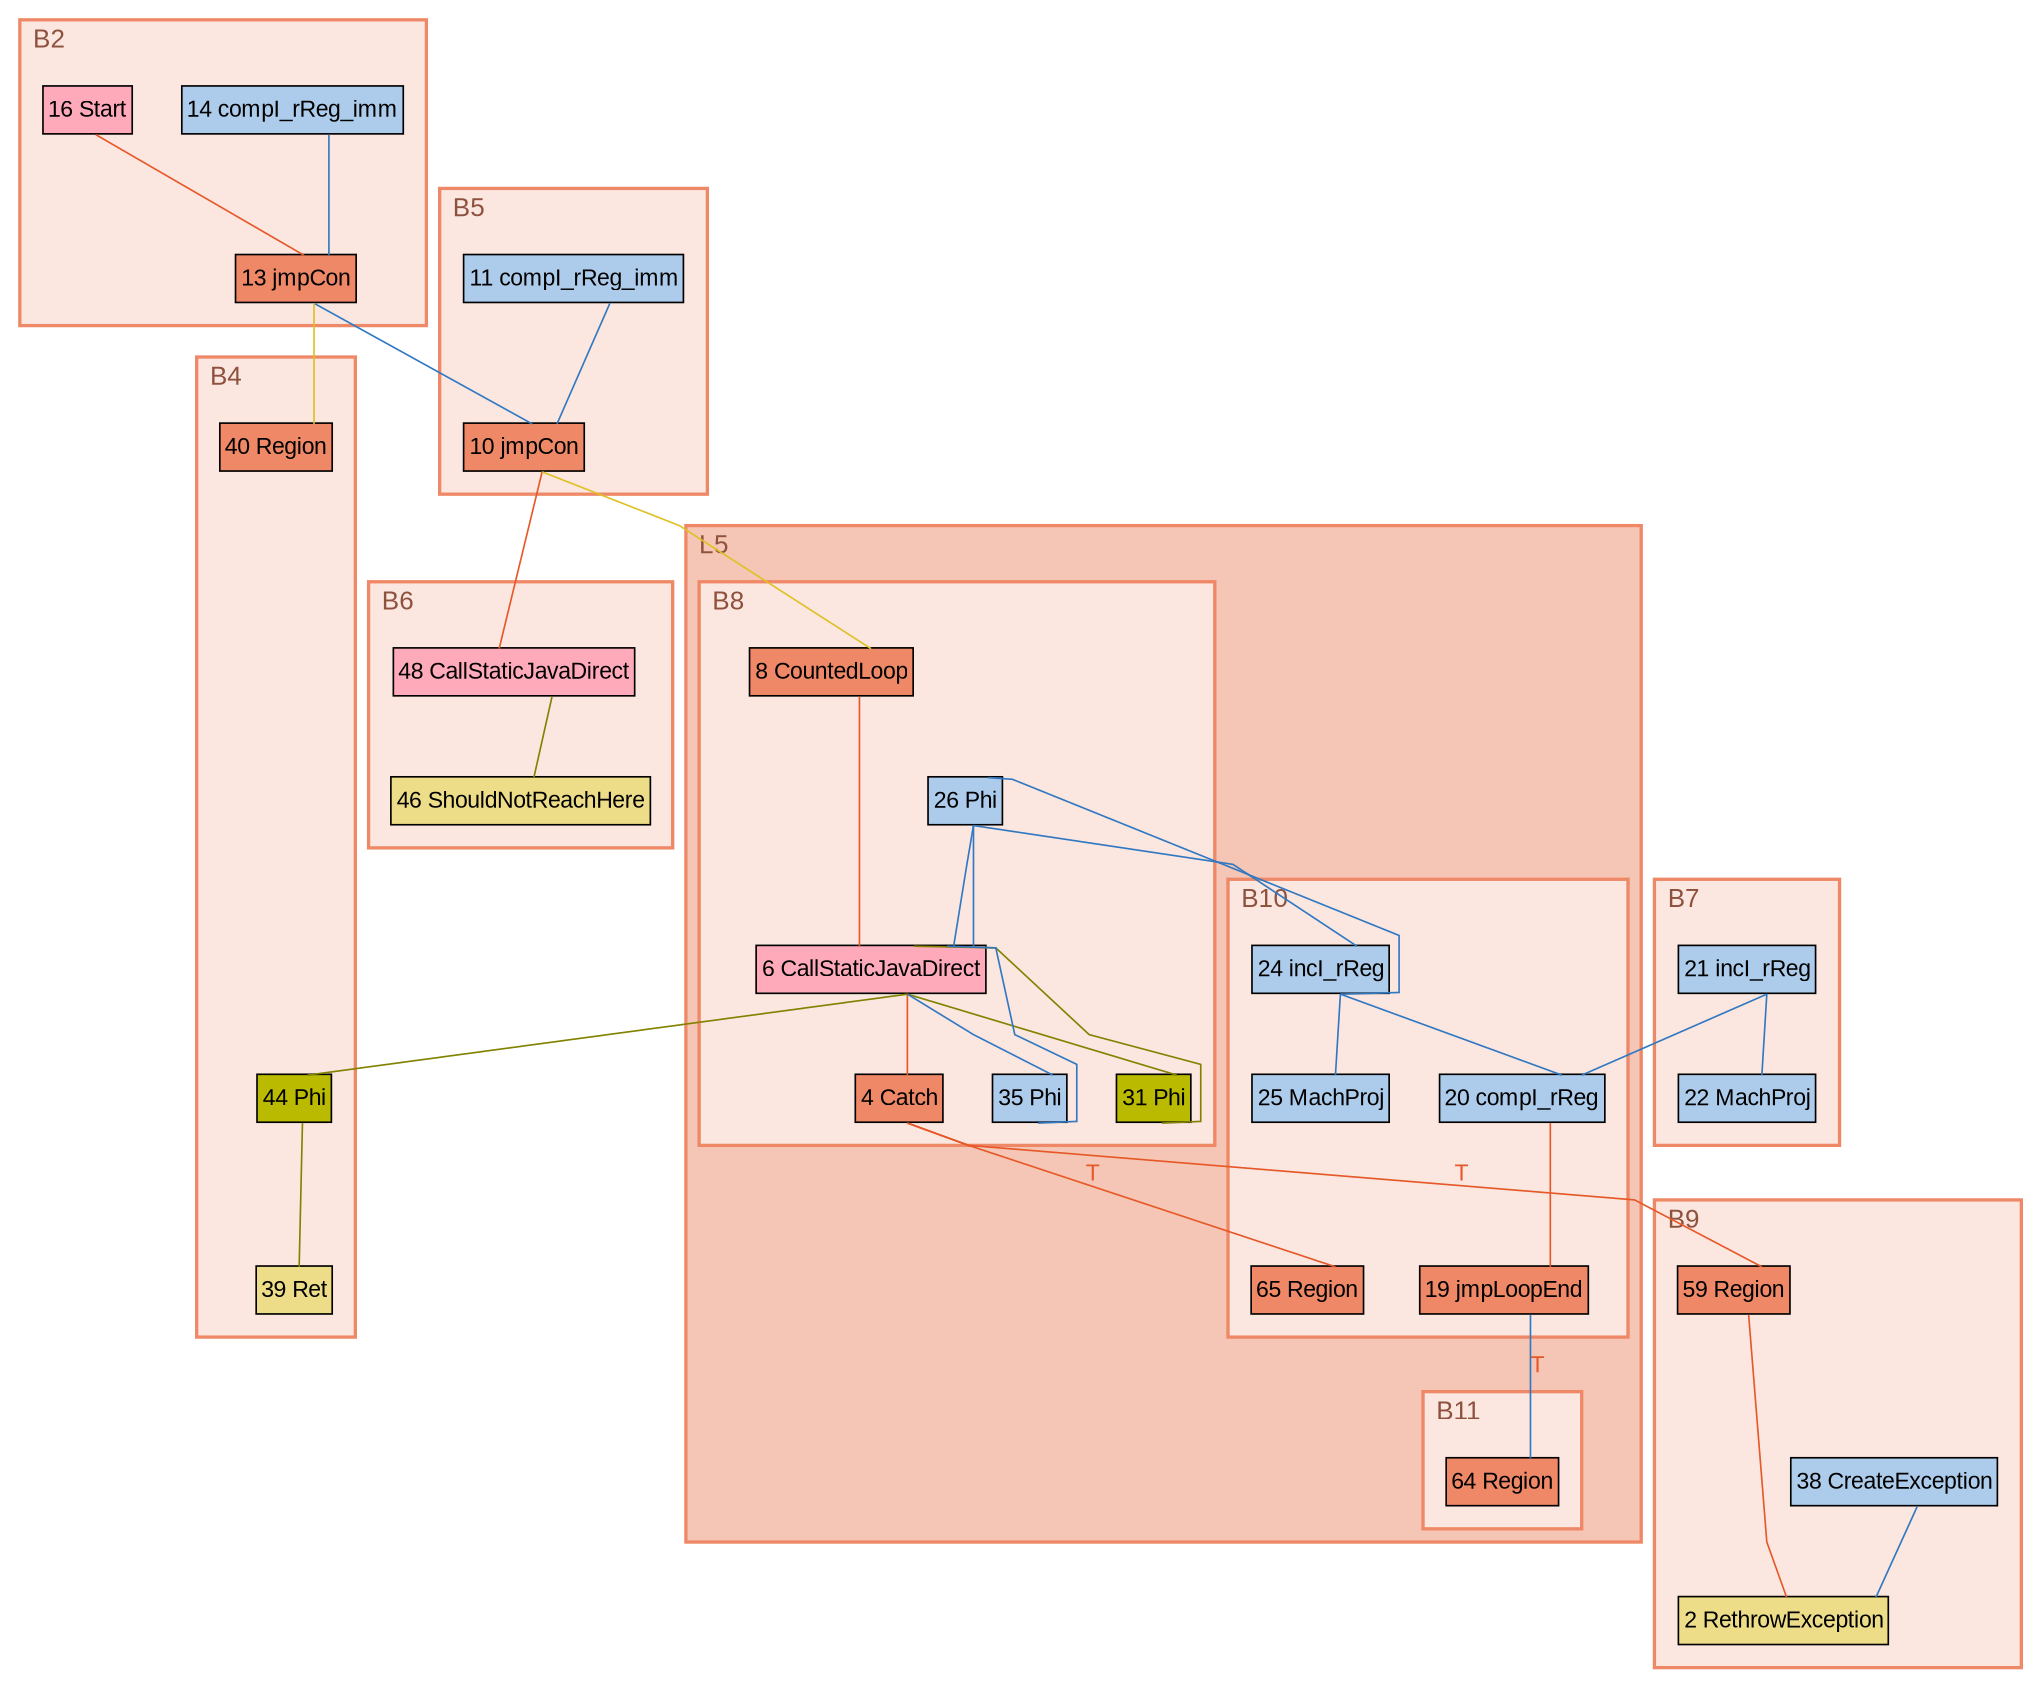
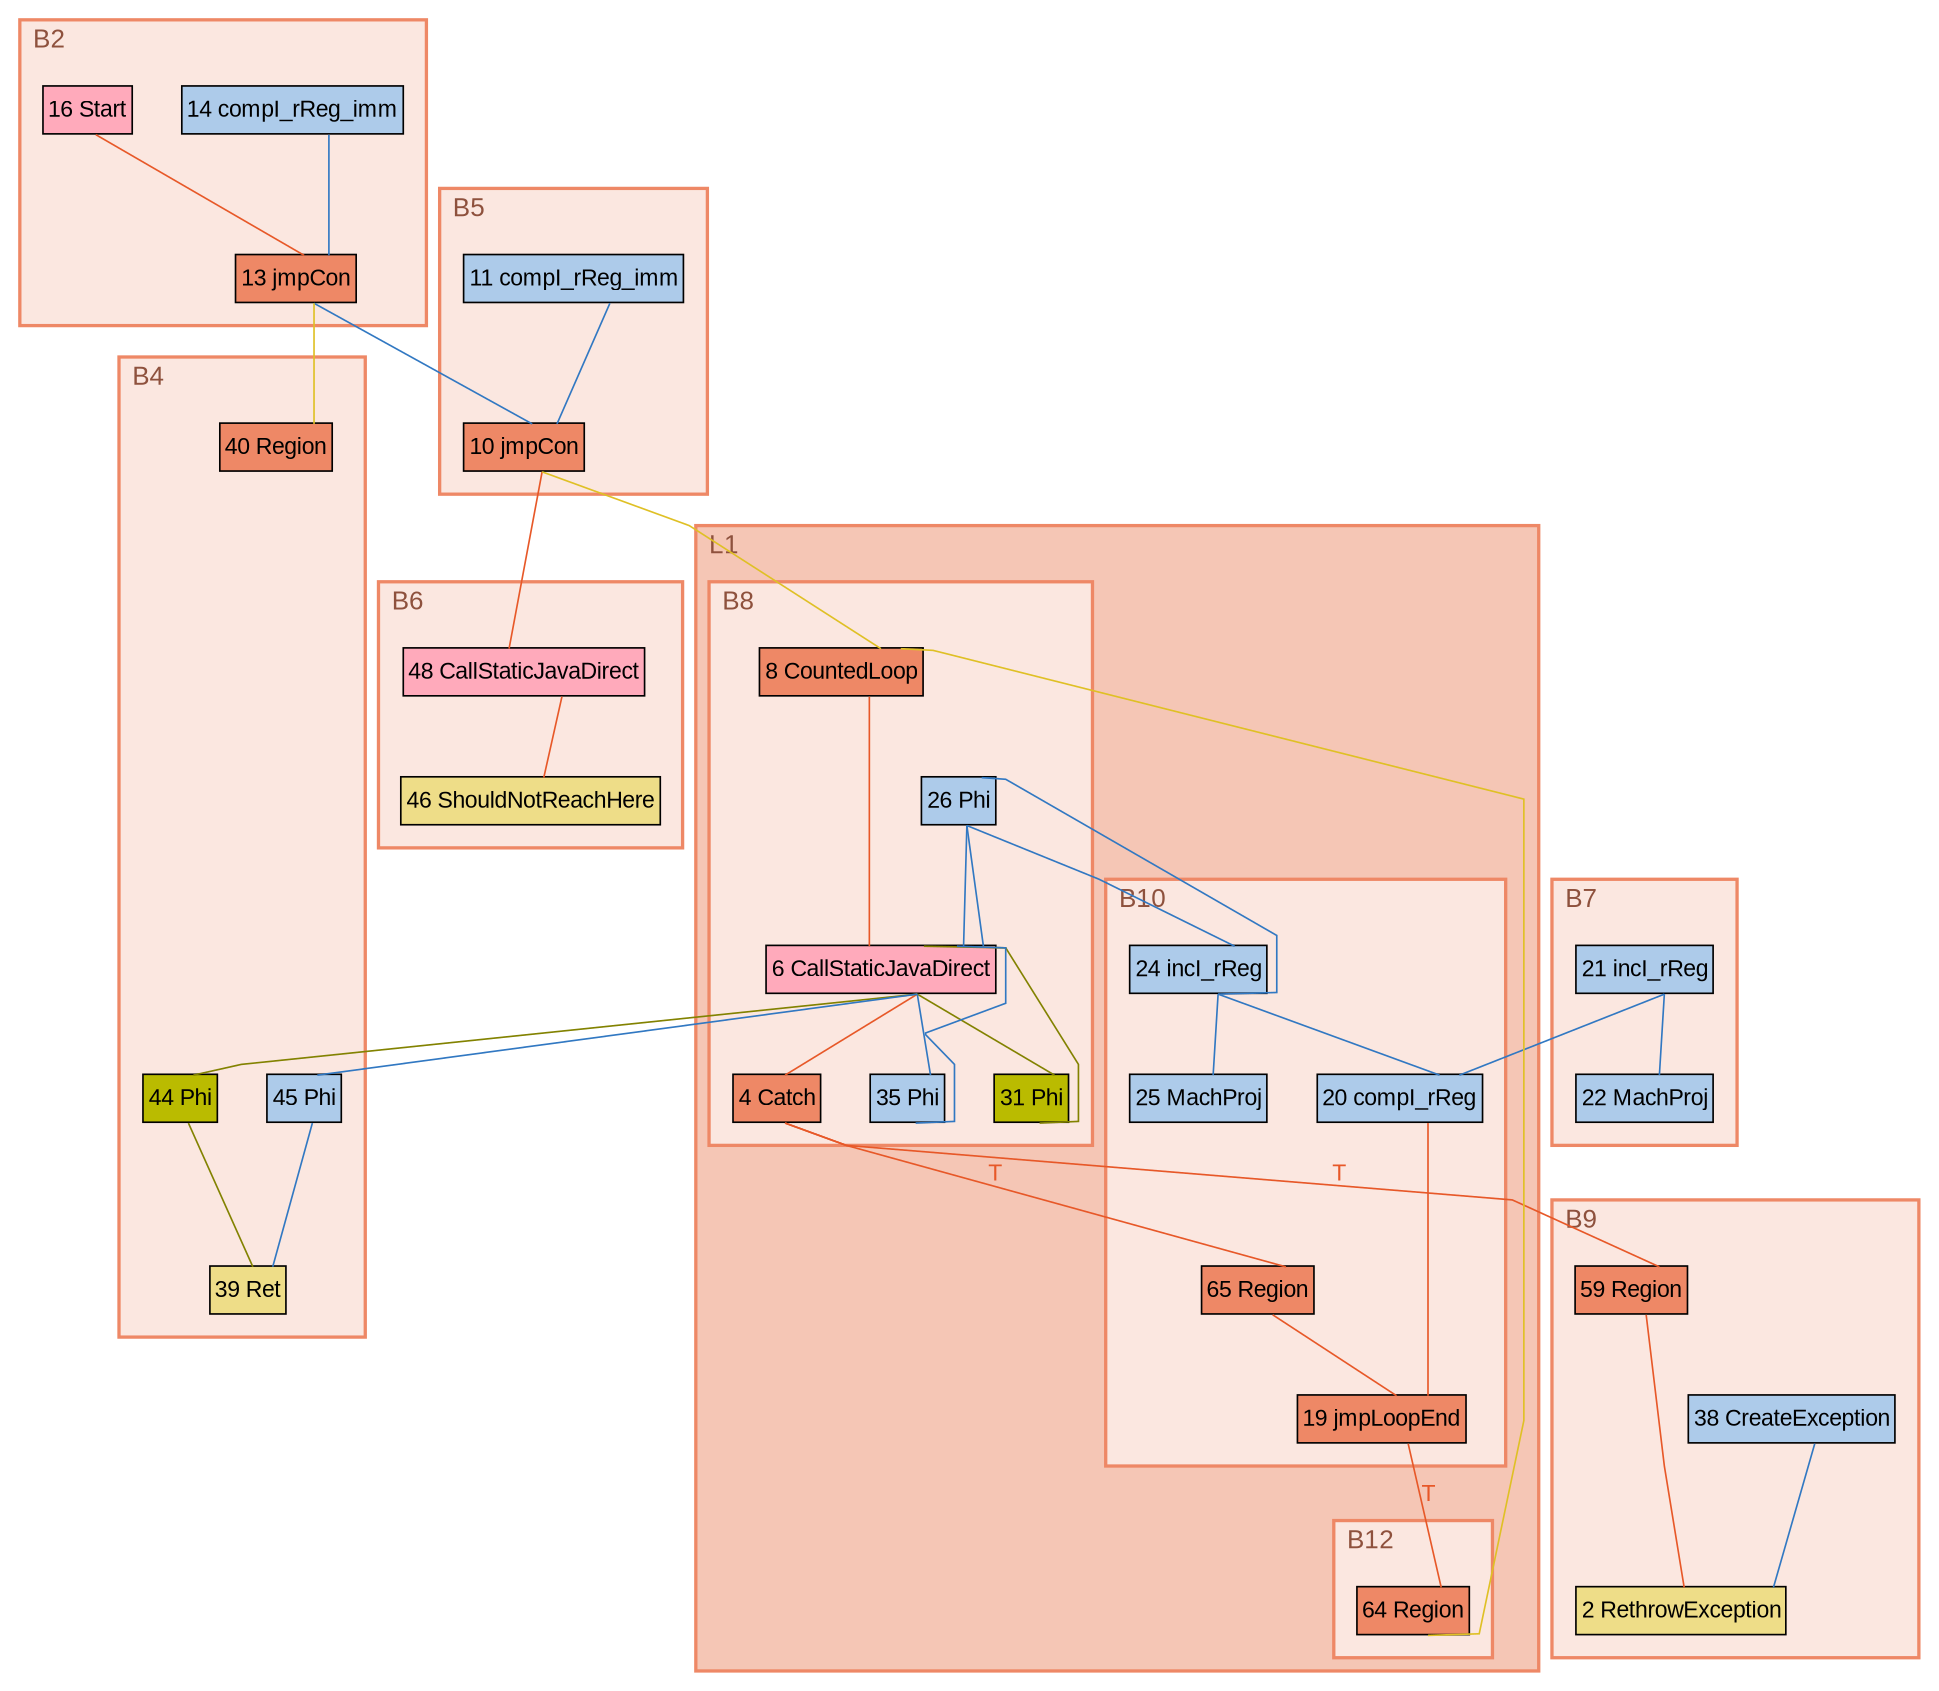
cluster "L5": label "L5" -> "L1"
edge "48 CallStaticJavaDirect" -- "46 ShouldNotReachHere": color #828200 -> #e75828
edge "8 CountedLoop" -- "64 Region": added
node "45 Phi": added
edge "65 Region" -- "19 jmpLoopEnd": added
edge "19 jmpLoopEnd" -- "64 Region": color #3178c2 -> #e75828
cluster "B11": label "B11" -> "B12"
